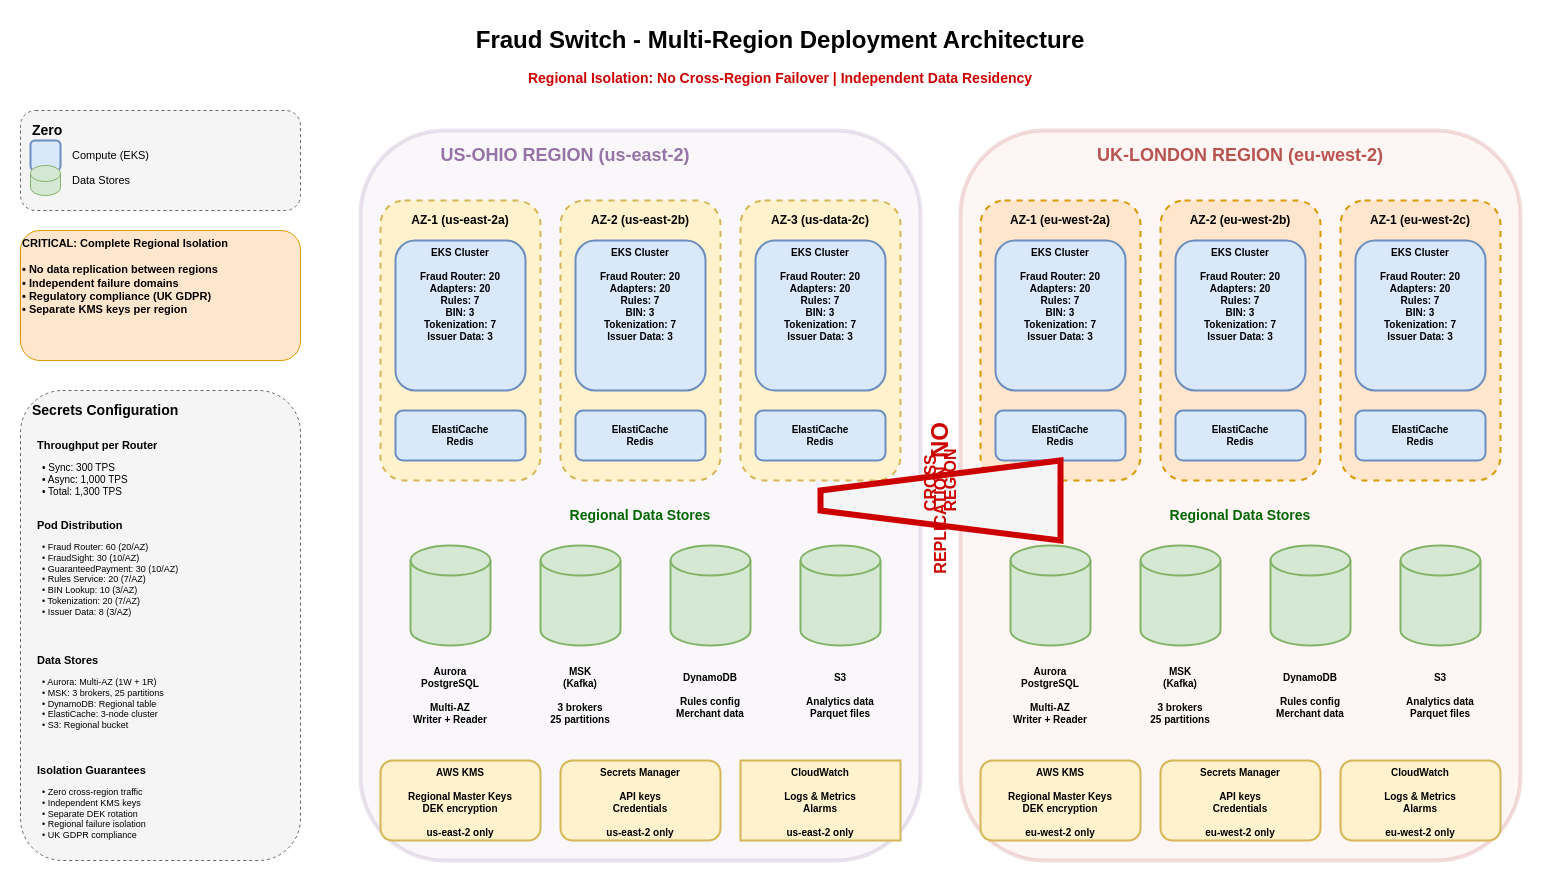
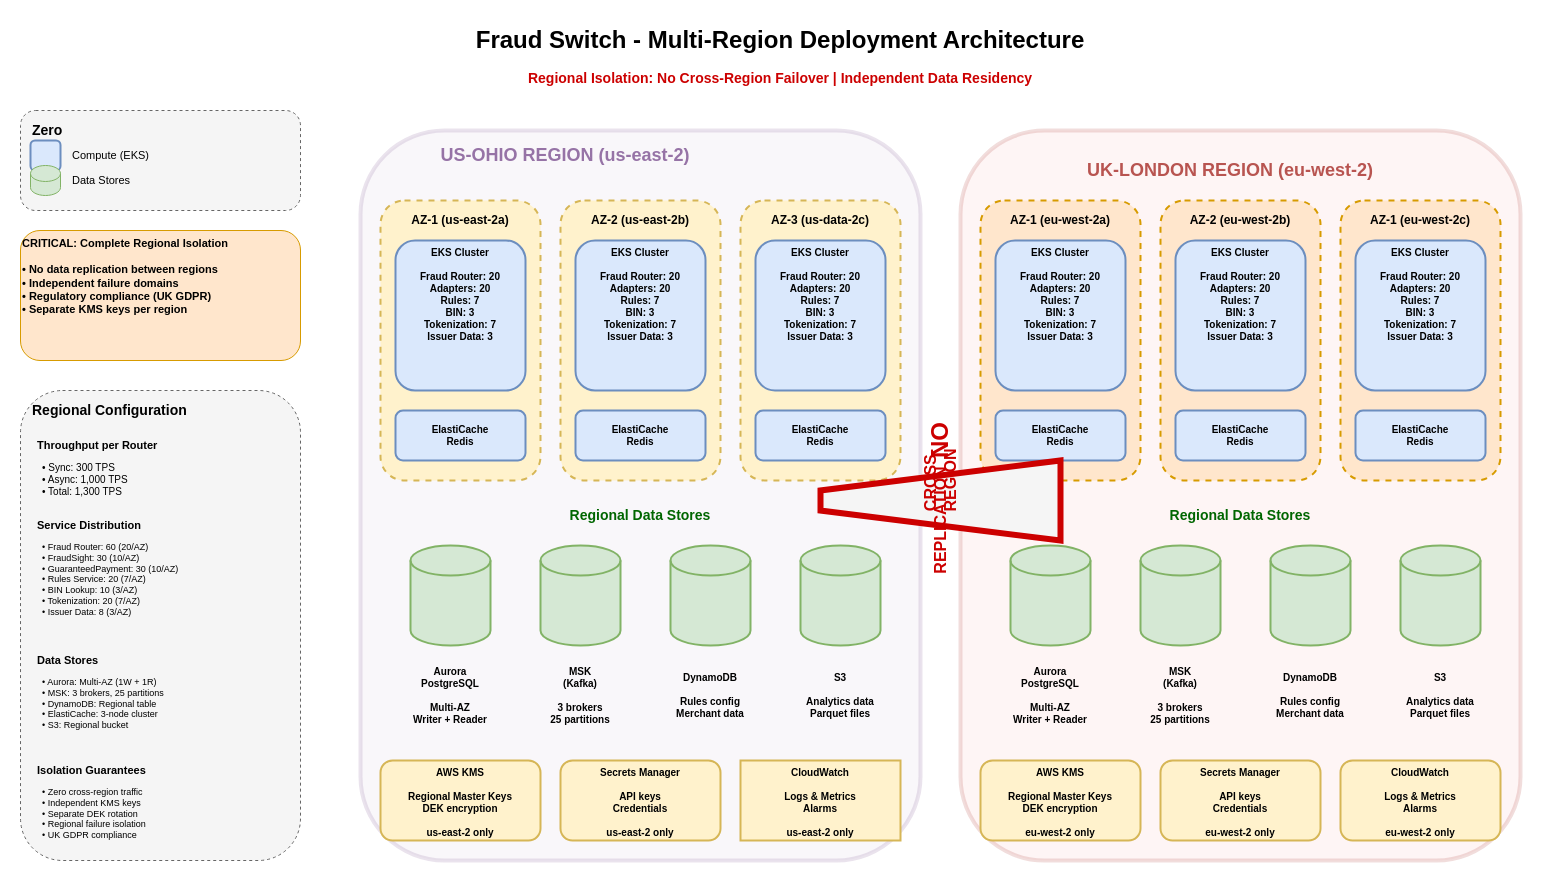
node "UK-LONDON REGION (eu-west-2)": moved (1241, 156) -> (1231, 171)
node "Secrets Configuration": label "Secrets Configuration" -> "Regional Configuration"
node "Pod Distribution": label "Pod Distribution" -> "Service Distribution"
